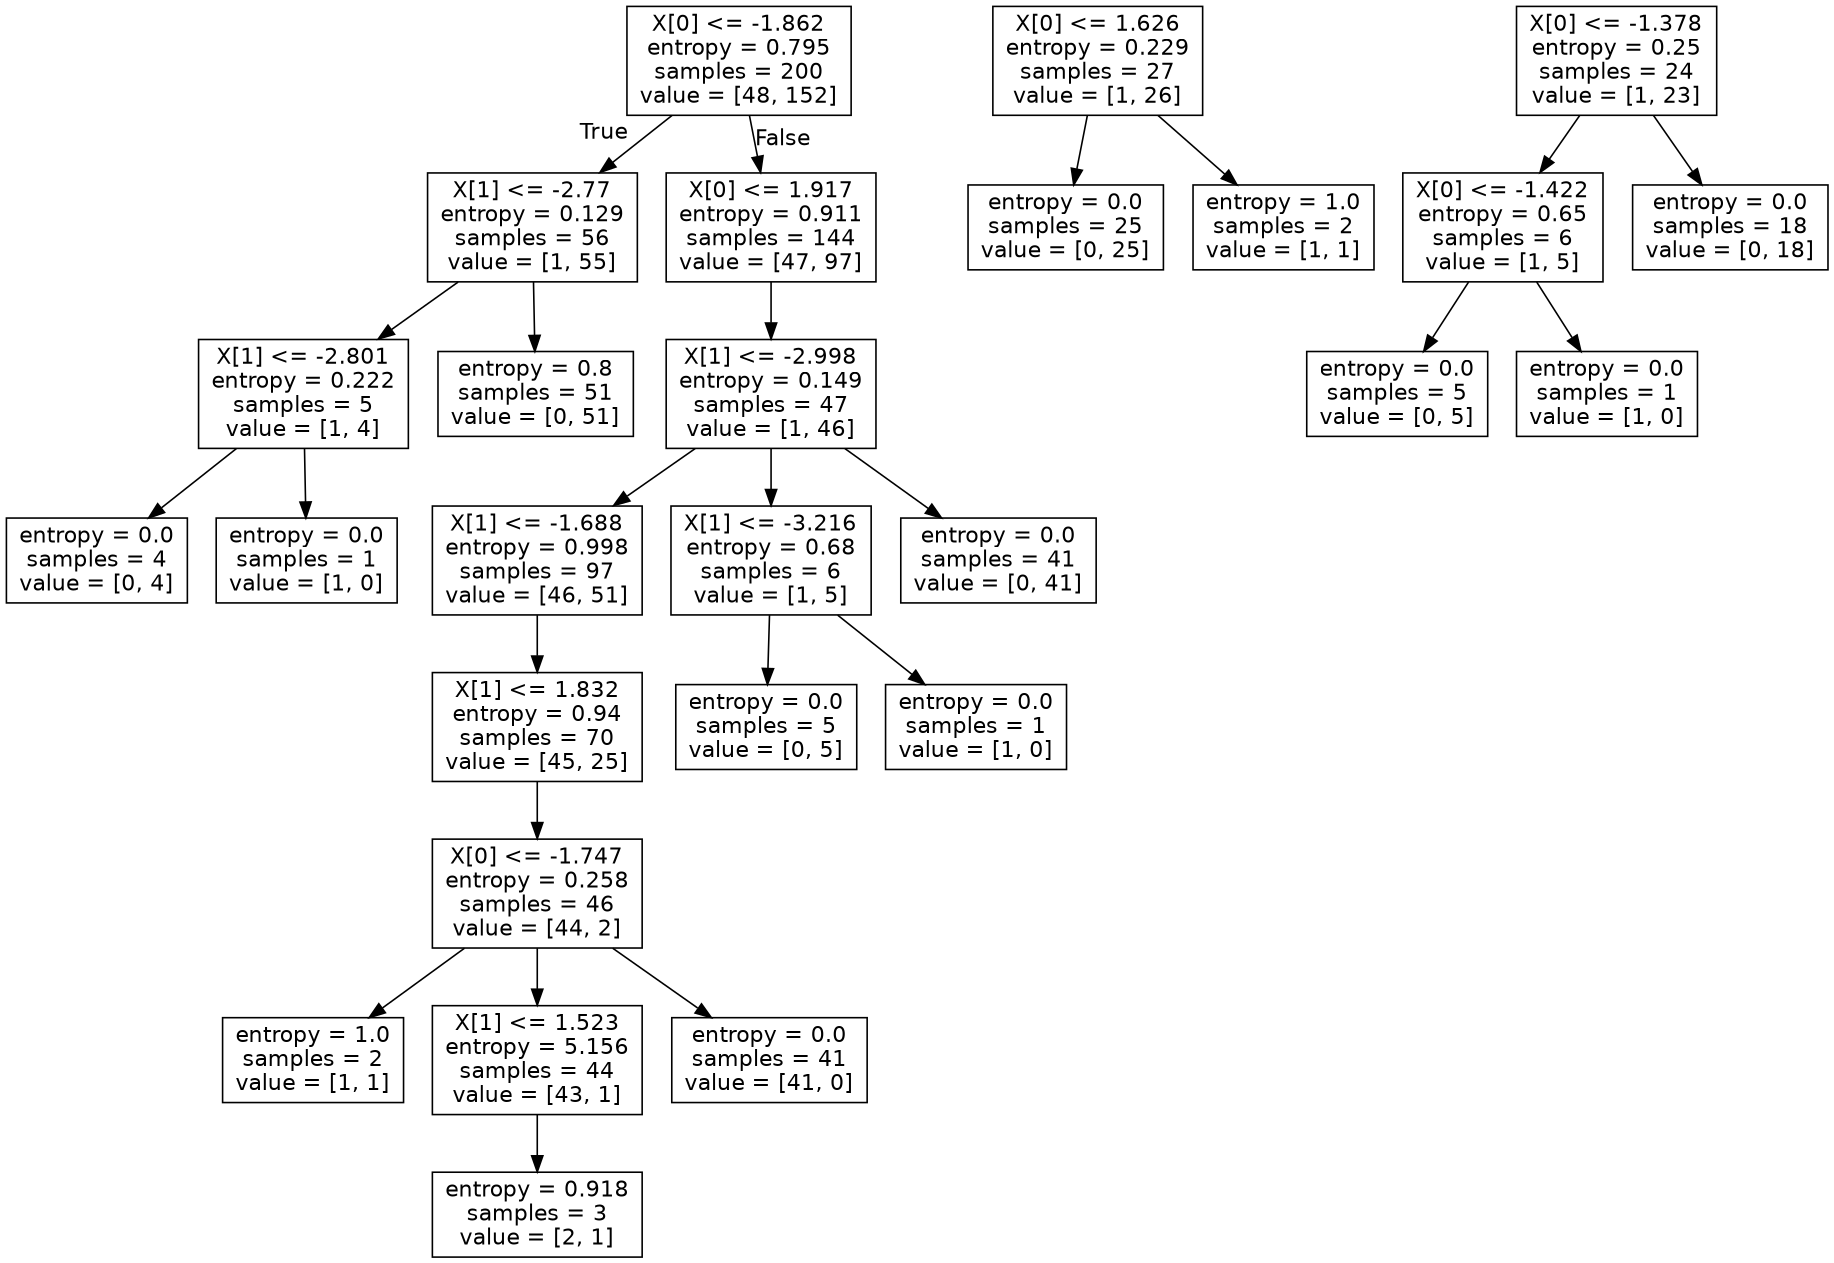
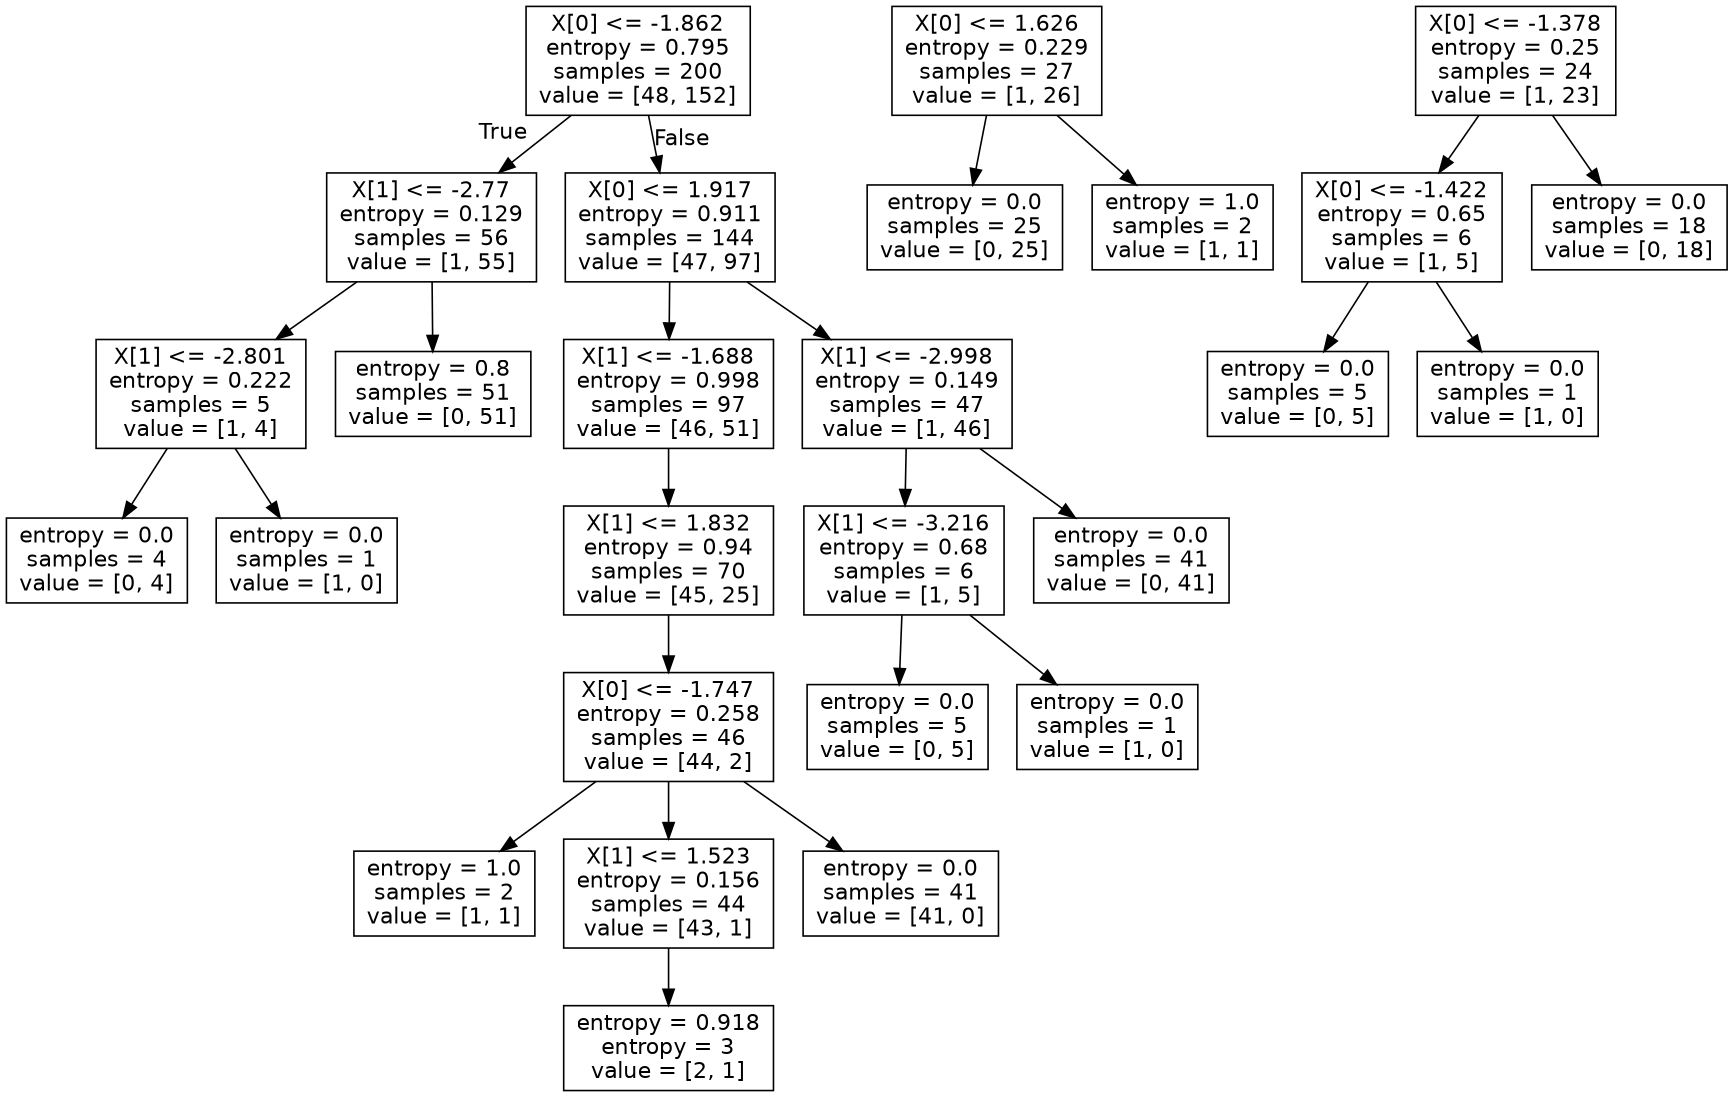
edge "X[1] <= -2.998 entropy = 0.149 samples = 47 value = [1, 46]" -> "X[1] <= -1.688 entropy = 0.998 samples = 97 value = [46, 51]": now "X[0] <= 1.917 entropy = 0.911 samples = 144 value = [47, 97]" -> "X[1] <= -1.688 entropy = 0.998 samples = 97 value = [46, 51]"
node "X[1] <= 1.523 entropy = 5.156 samples = 44 value = [43, 1]": label "X[1] <= 1.523 entropy = 5.156 samples = 44 value = [43, 1]" -> "X[1] <= 1.523 entropy = 0.156 samples = 44 value = [43, 1]"
node "entropy = 0.918 samples = 3 value = [2, 1]": label "entropy = 0.918 samples = 3 value = [2, 1]" -> "entropy = 0.918 entropy = 3 value = [2, 1]"
